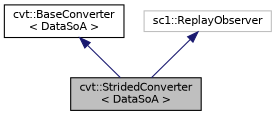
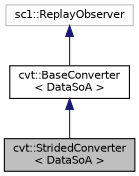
edge "cvt::StridedConverter < DataSoA >" -> "sc1::ReplayObserver": now "cvt::BaseConverter < DataSoA >" -> "sc1::ReplayObserver"
